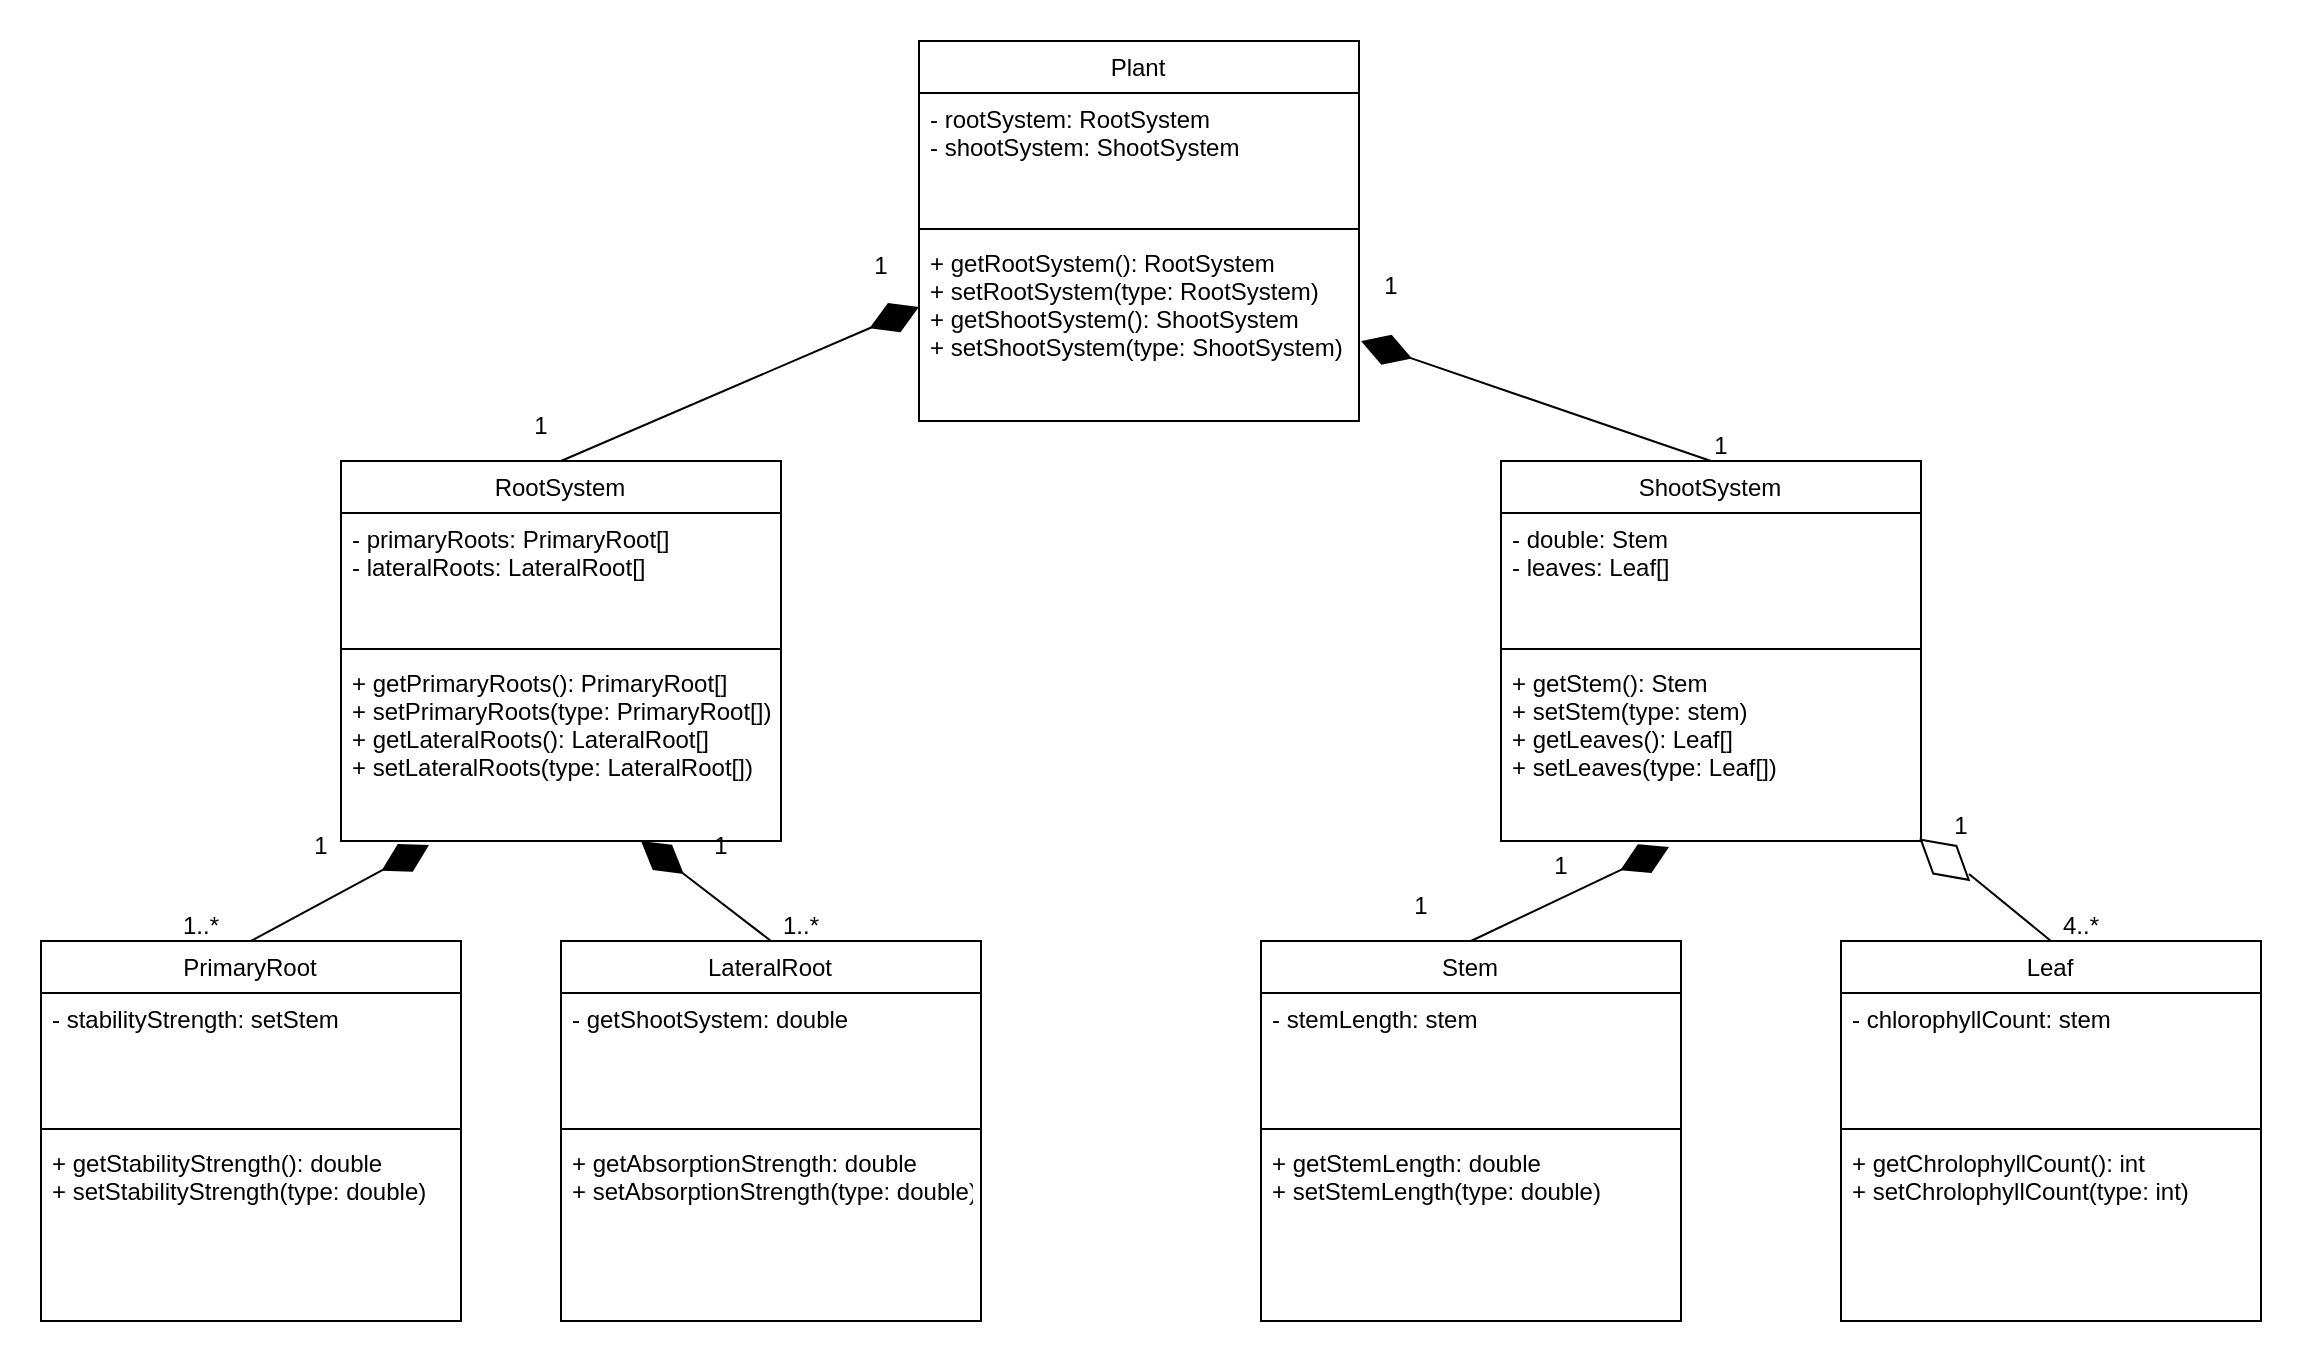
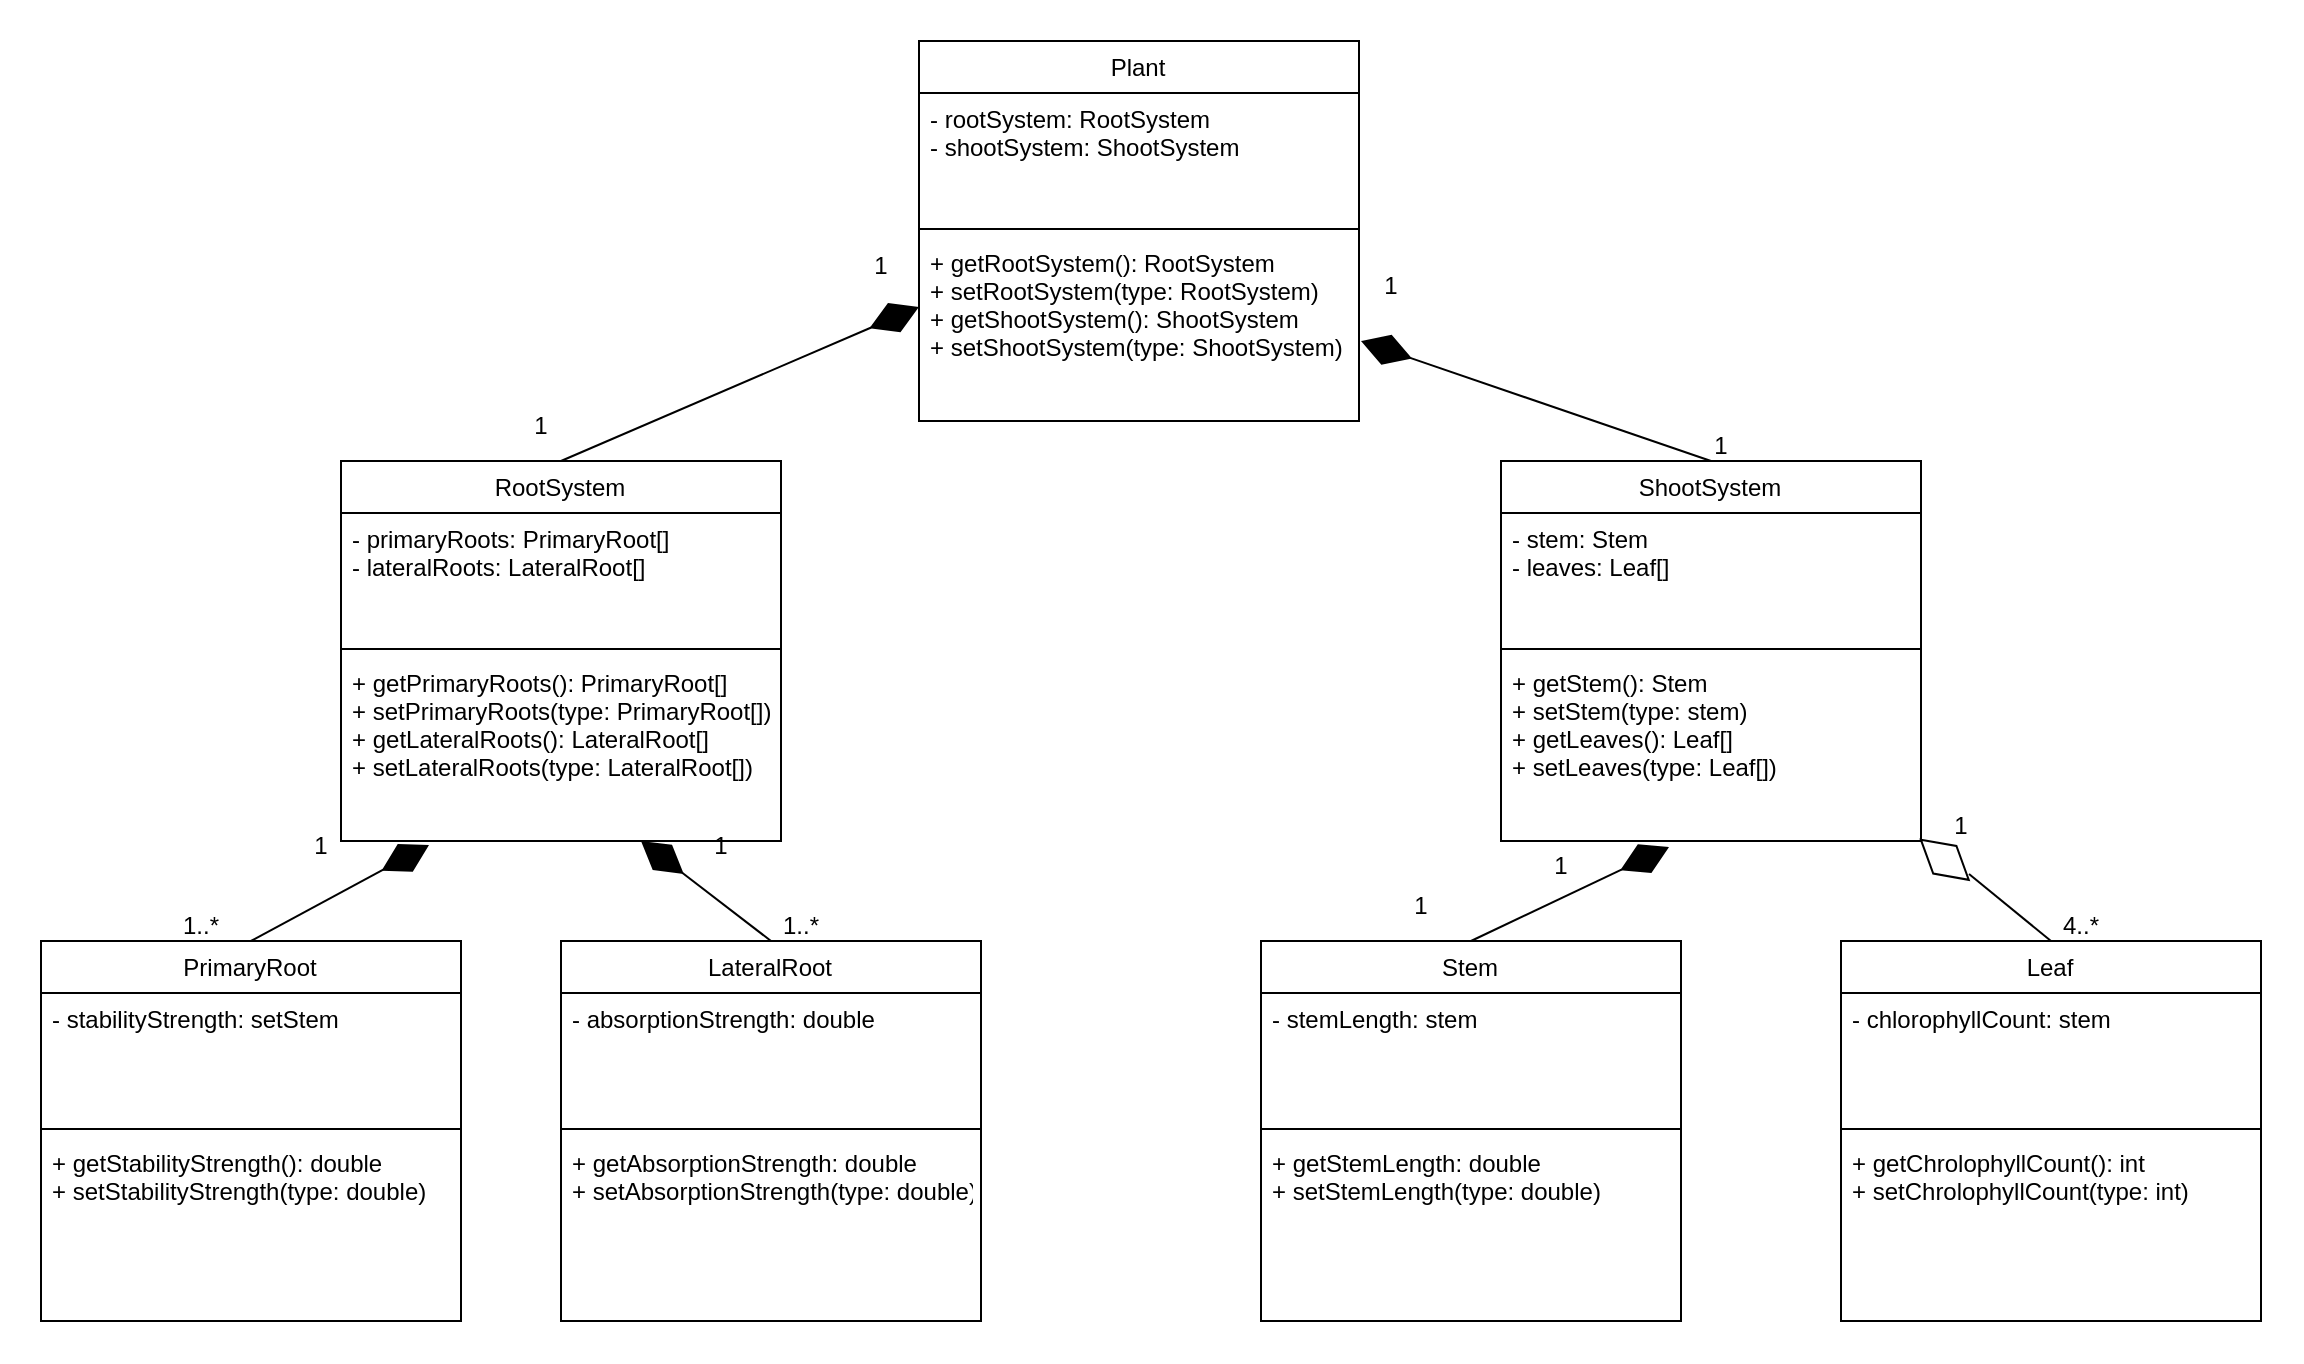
node "- double: Stem - leaves: Leaf[]": label "- double: Stem - leaves: Leaf[]" -> "- stem: Stem - leaves: Leaf[]"
node "- getShootSystem: double": label "- getShootSystem: double" -> "- absorptionStrength: double"
